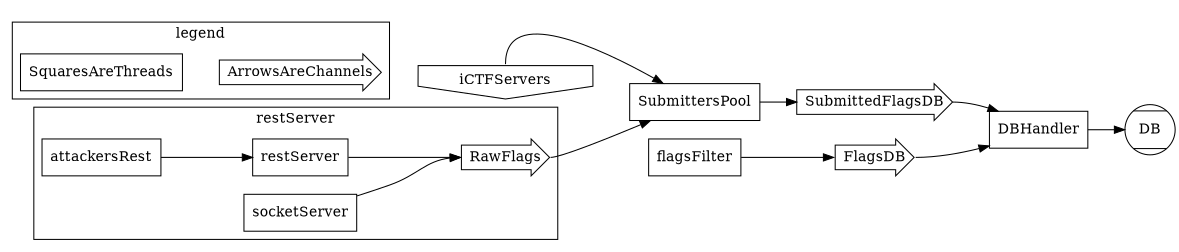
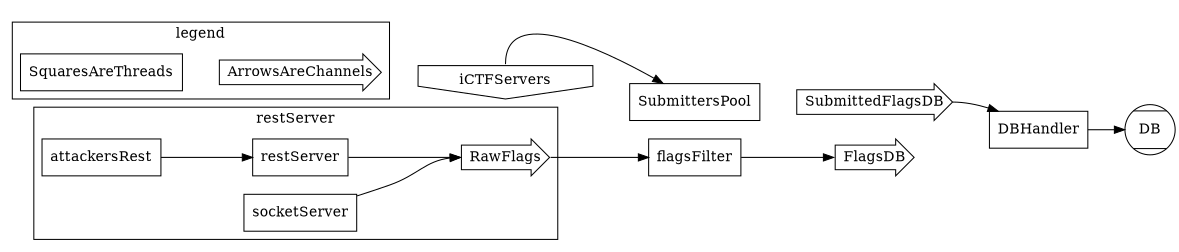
edge "SubmittersPool" -> "SubmittedFlagsDB": removed
edge "RawFlags" -> "SubmittersPool": now "RawFlags" -> "flagsFilter"
edge "FlagsDB" -> "DBHandler": removed
